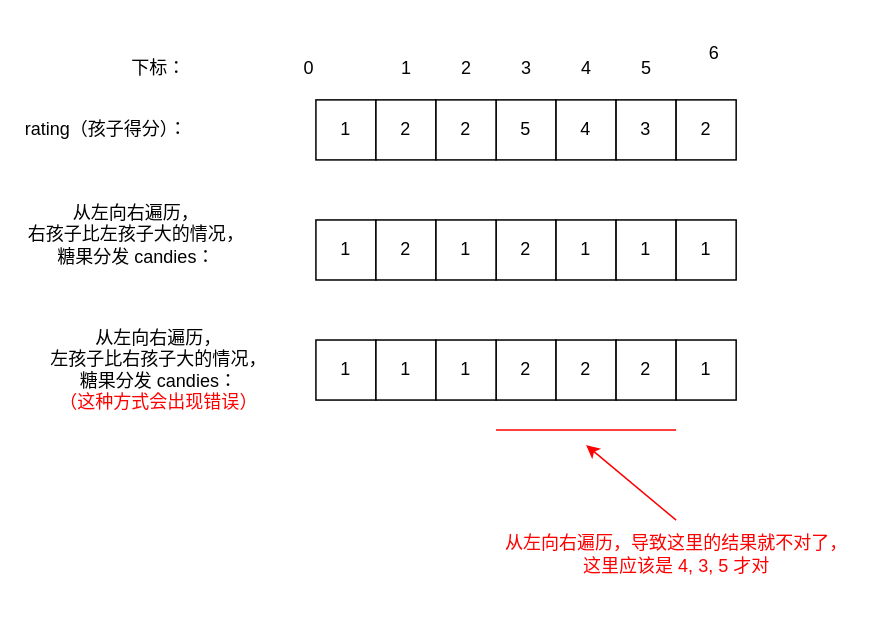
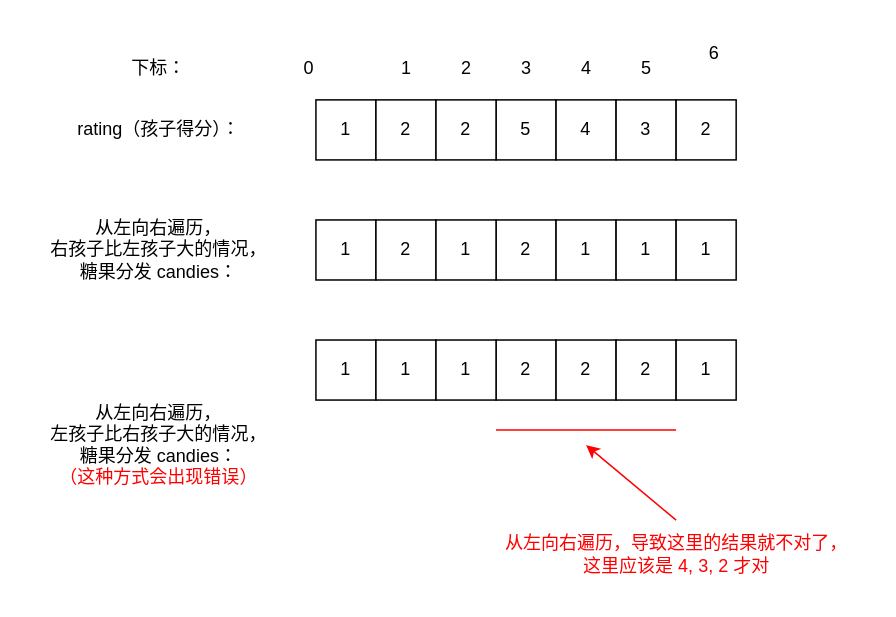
node "rating（孩子得分）：": moved (106, 130) -> (158, 130)
node "从左向右遍历， 右孩子比左孩子大的情况， 糖果分发 candies：": moved (136, 235) -> (158, 250)
node "从左向右遍历， 左孩子比右孩子大的情况， 糖果分发 candies： （这种方式会出现错误）": moved (158, 370) -> (158, 445)
node "从左向右遍历，导致这里的结果就不对了， 这里应该是 4, 3, 5 才对": label "从左向右遍历，导致这里的结果就不对了， 这里应该是 4, 3, 5 才对" -> "从左向右遍历，导致这里的结果就不对了， 这里应该是 4, 3, 2 才对"
